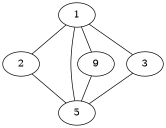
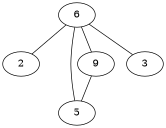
node "1": label "1" -> "6"
edge "3" -- "5": removed
edge "2" -- "5": removed
